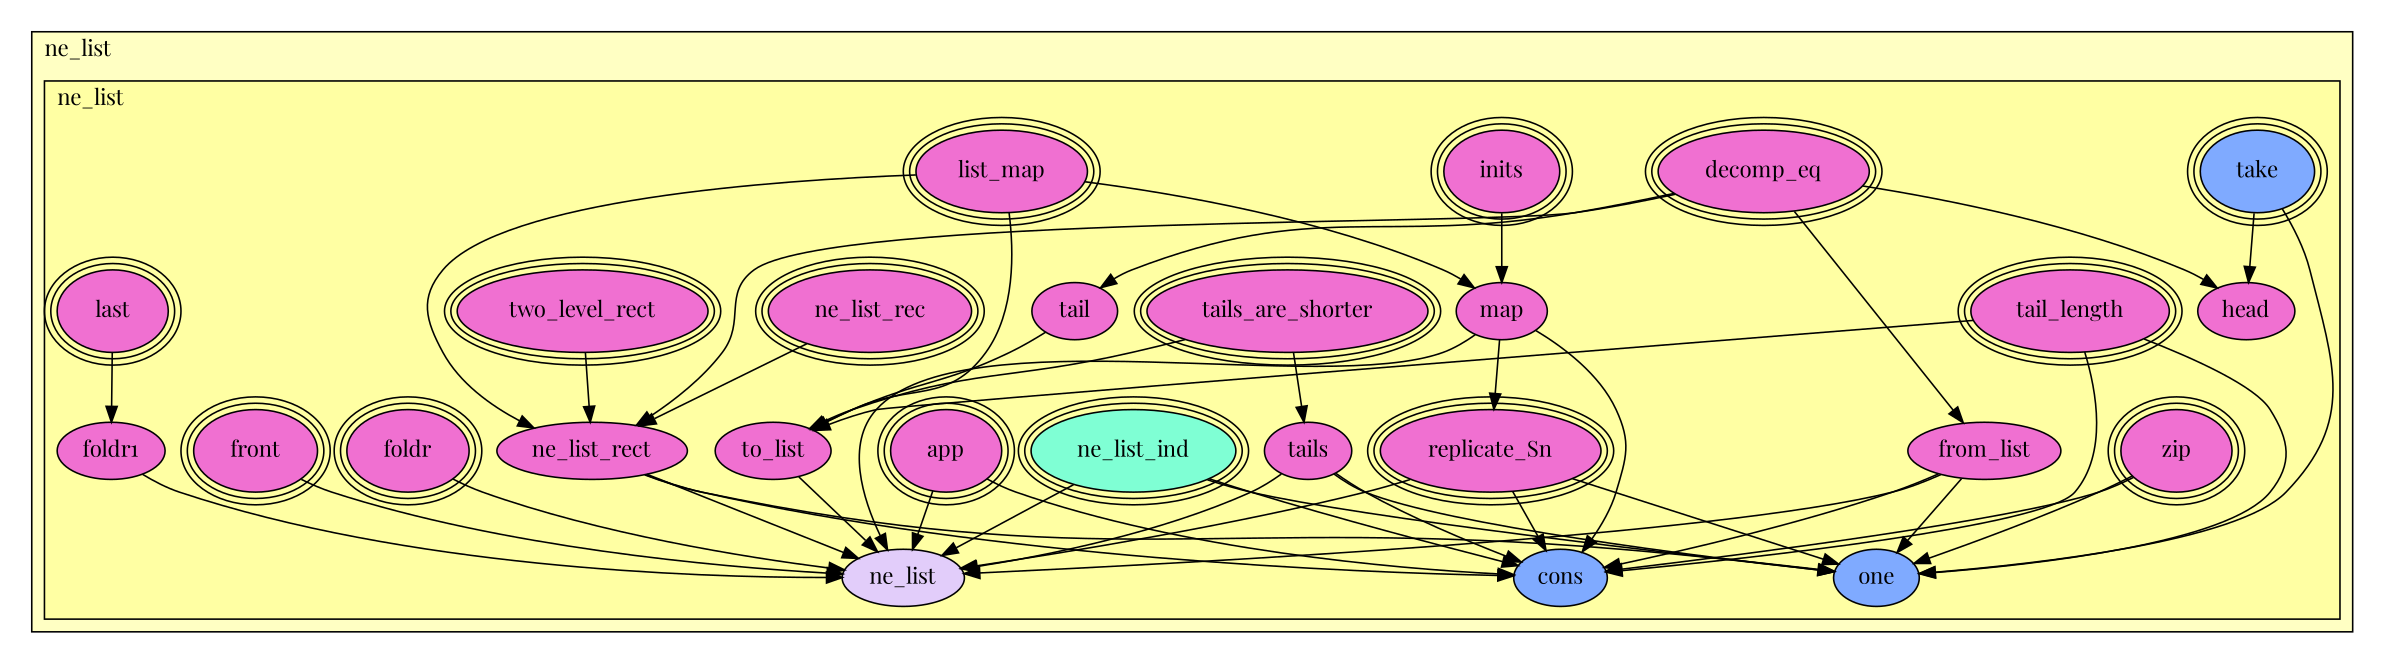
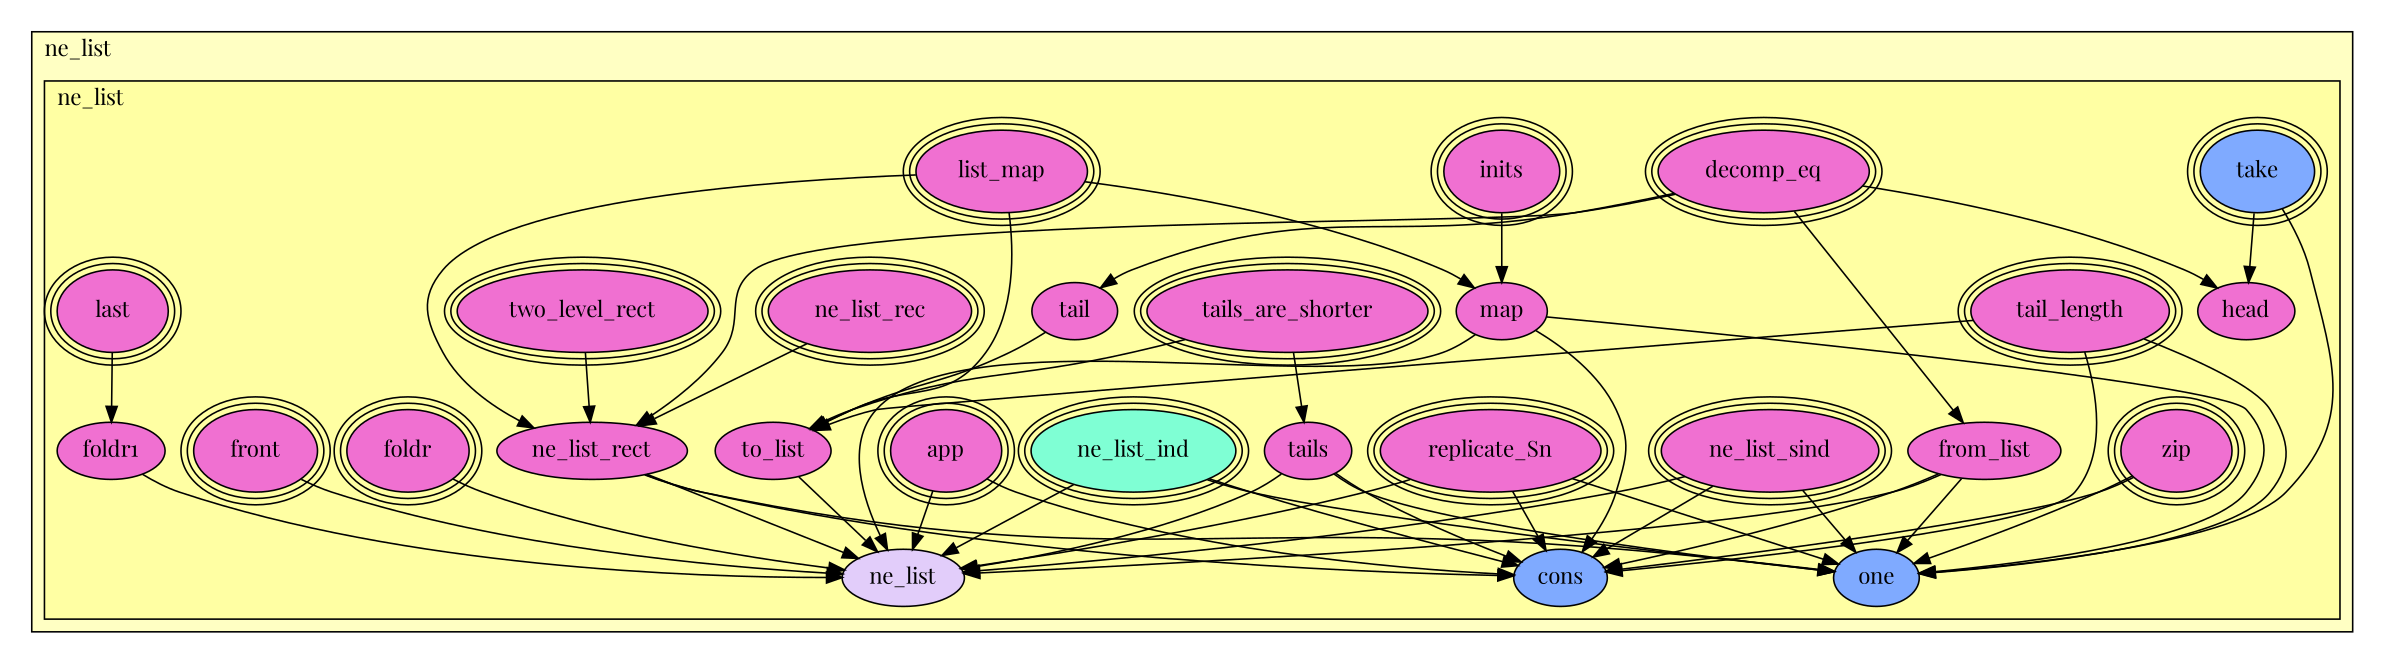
edge "map" -> "replicate_Sn": now "map" -> "one"
node "ne_list_sind": added
